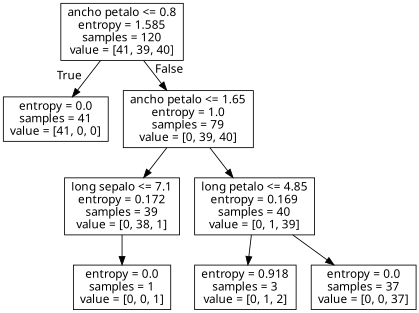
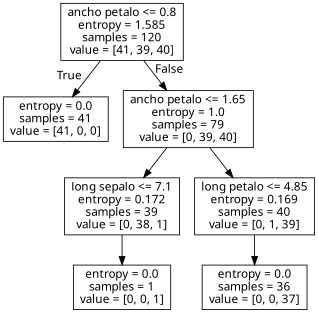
node "entropy = 0.918 samples = 3 value = [0, 1, 2]": removed
node "entropy = 0.0 samples = 37 value = [0, 0, 37]": label "entropy = 0.0 samples = 37 value = [0, 0, 37]" -> "entropy = 0.0 samples = 36 value = [0, 0, 37]"
